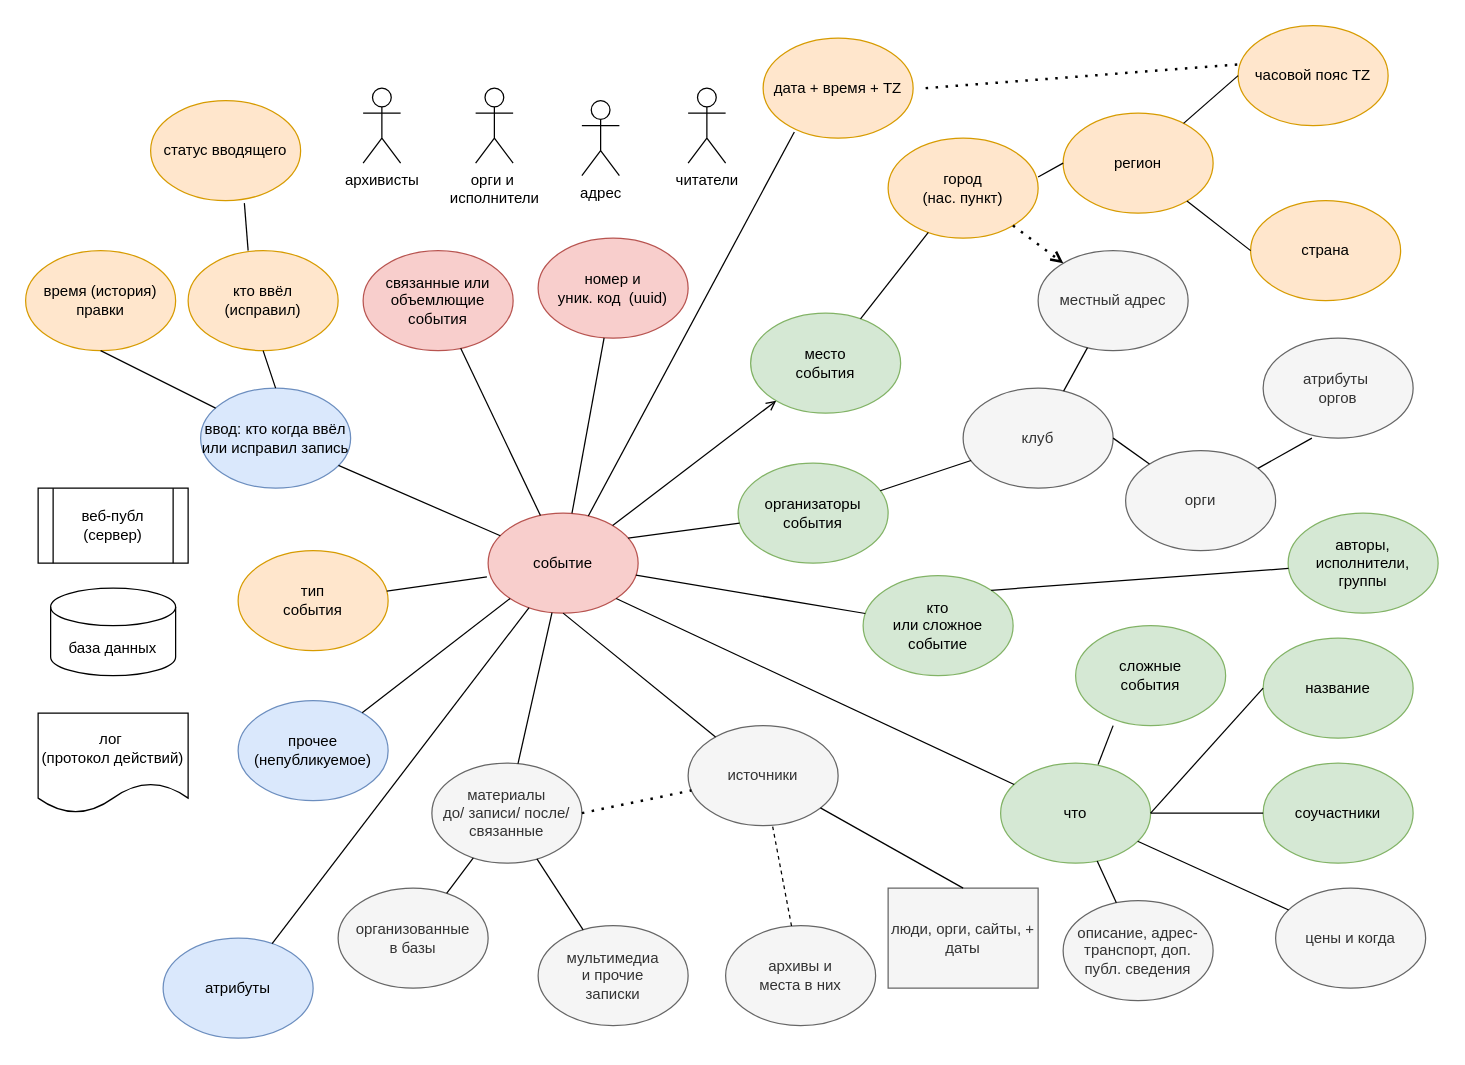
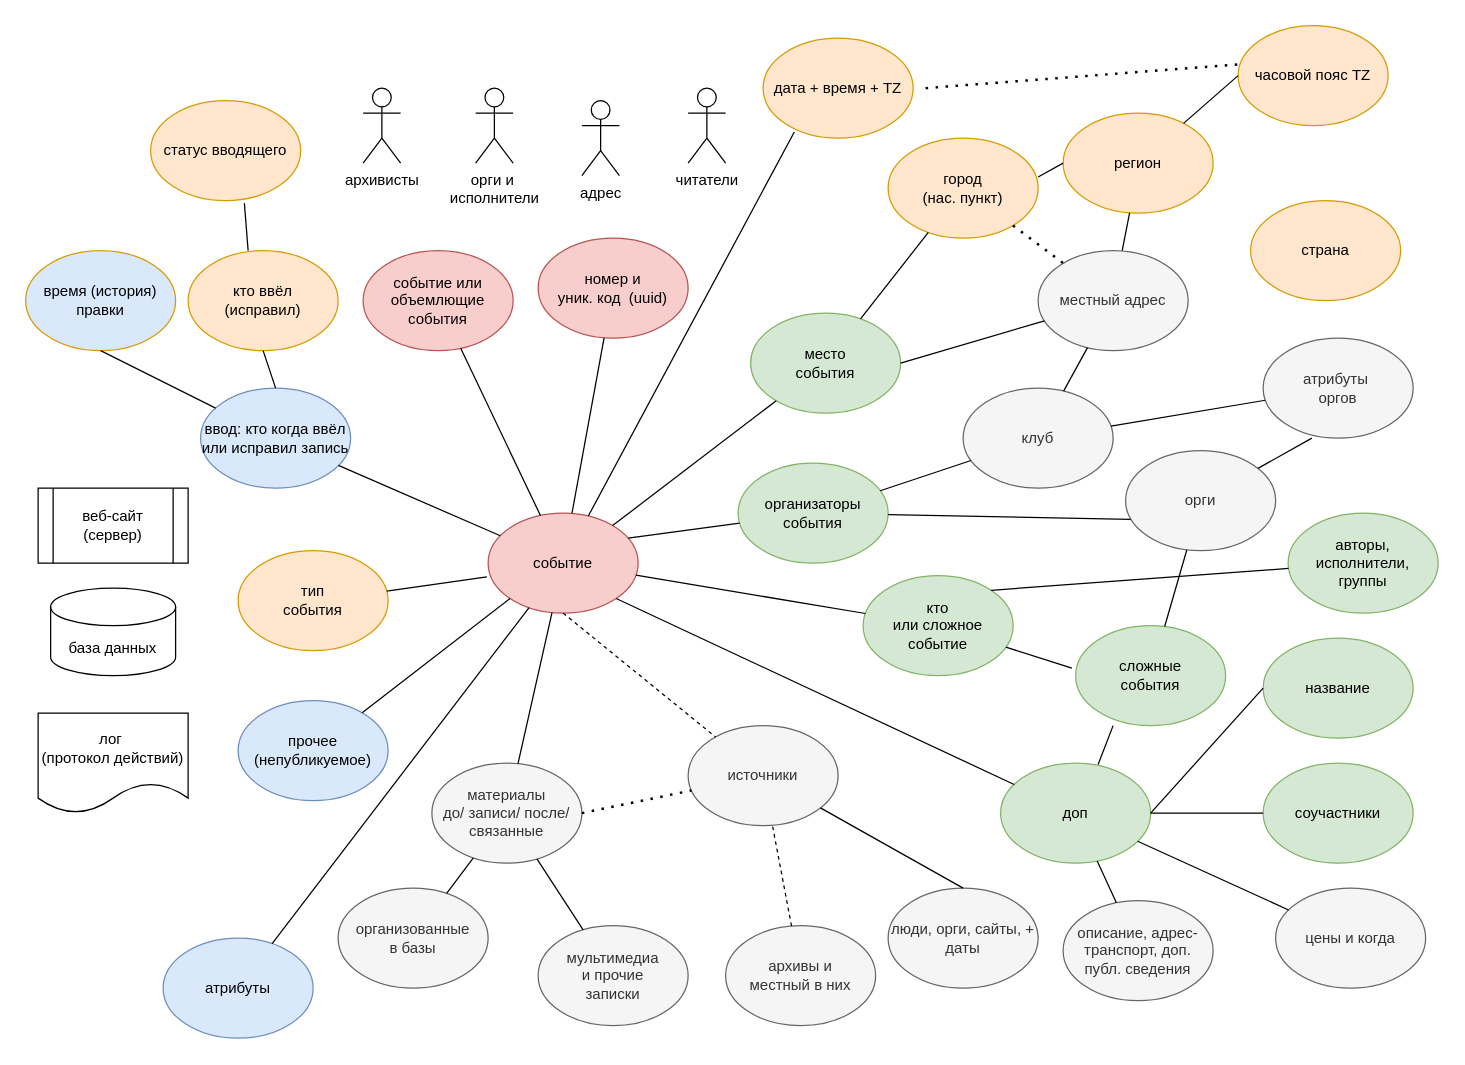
edge "регион" -- "страна": now "регион" -- "местный адрес"
edge "город (нас. пункт)" -> "местный адрес": arrowhead open -> none
node "время (история) правки": fillcolor #ffe6cc -> #dae8fc
node "связанные или объемлющие события": label "связанные или объемлющие события" -> "событие или объемлющие события"
edge "местный адрес" -- "место события": added
edge "событие" -> "место события": arrowhead open -> none
edge "атрибуты оргов" -- "клуб": added
edge "клуб" -- "орги": now "сложные события" -- "орги"
edge "орги" -- "организаторы события": added
node "веб-публ (сервер)": label "веб-публ (сервер)" -> "веб-сайт (сервер)"
edge "кто или сложное событие" -- "сложные события": added
edge "событие" -- "источники": style solid -> dashed
node "что": label "что" -> "доп"
node "люди, орги, сайты, + даты": shape rectangle -> ellipse
node "архивы и места в них": label "архивы и места в них" -> "архивы и местный в них"
